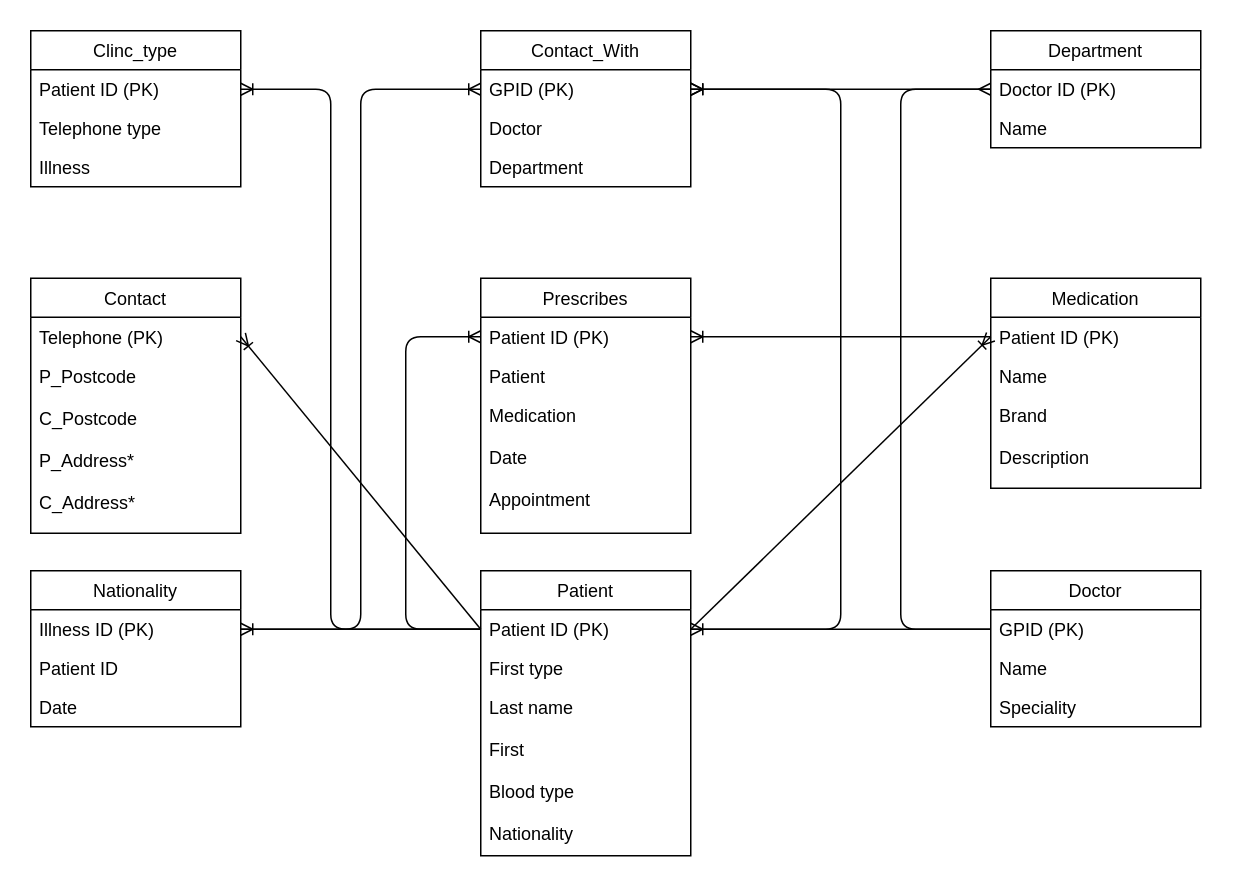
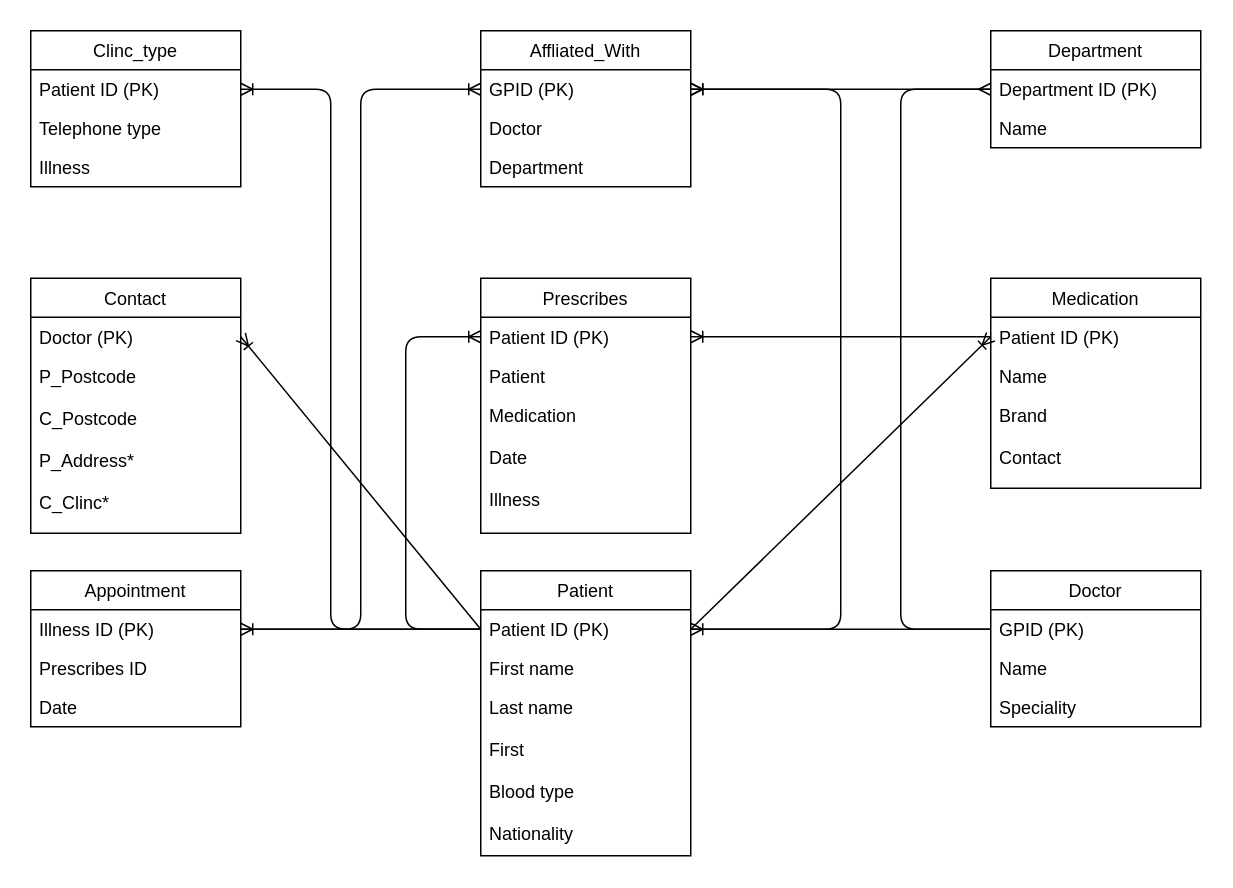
node "Contact_With": label "Contact_With" -> "Affliated_With"
node "Doctor ID (PK)": label "Doctor ID (PK)" -> "Department ID (PK)"
node "Telephone (PK)": label "Telephone (PK)" -> "Doctor (PK)"
node "P_Postcode C_Postcode P_Address* C_Address*": label "P_Postcode C_Postcode P_Address* C_Address*" -> "P_Postcode C_Postcode P_Address* C_Clinc*"
node "Medication Date Appointment": label "Medication Date Appointment" -> "Medication Date Illness"
node "Brand Description": label "Brand Description" -> "Brand Contact"
node "Nationality": label "Nationality" -> "Appointment"
node "Patient ID": label "Patient ID" -> "Prescribes ID"
node "First type": label "First type" -> "First name"
